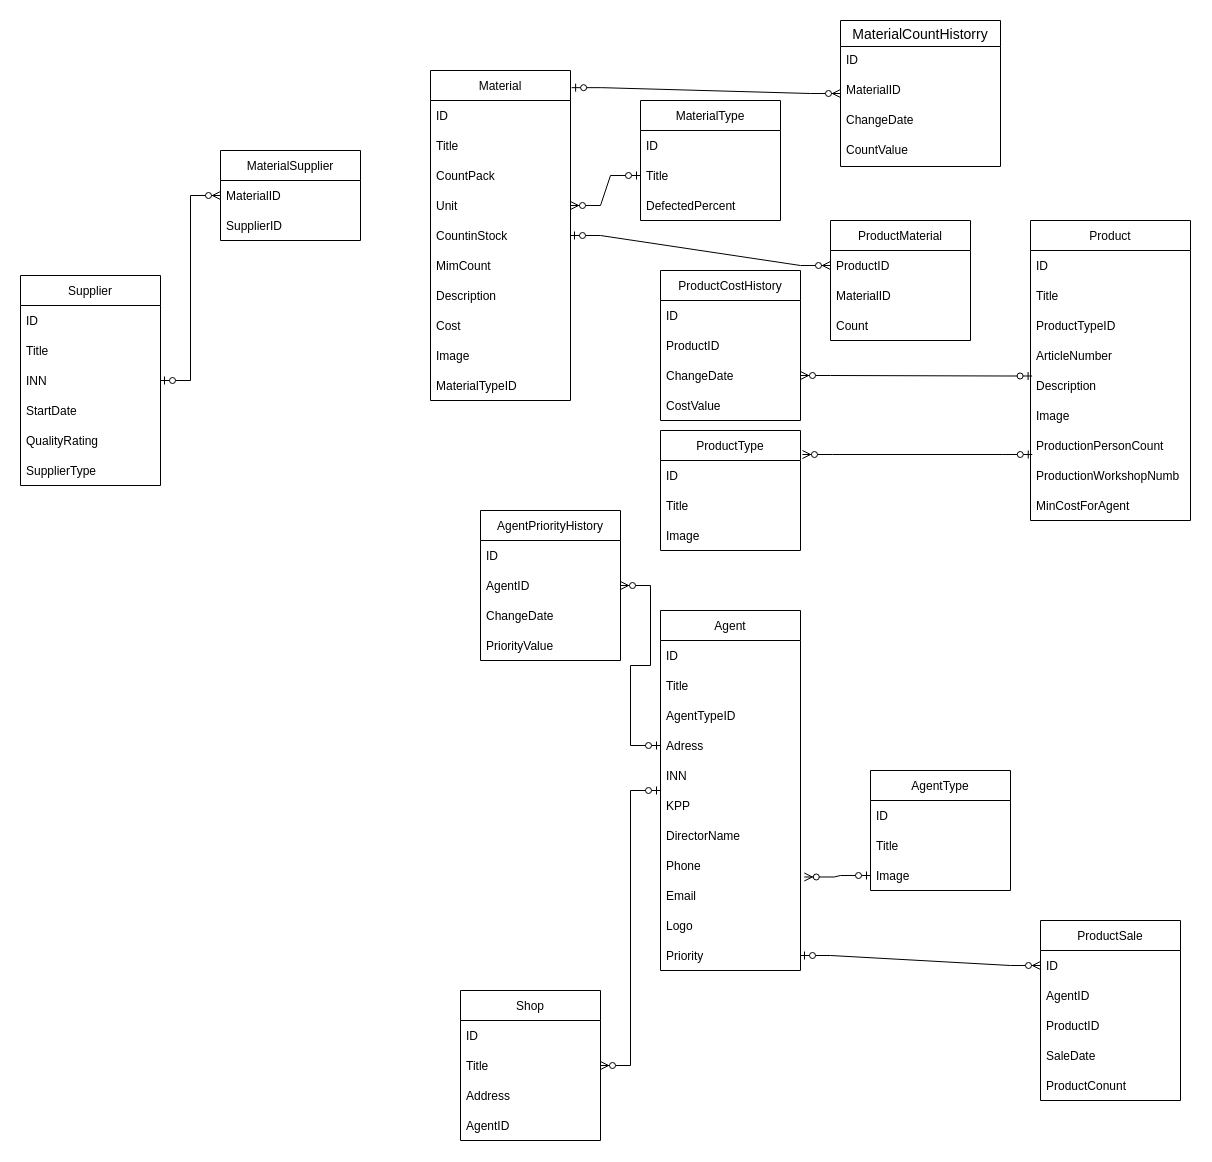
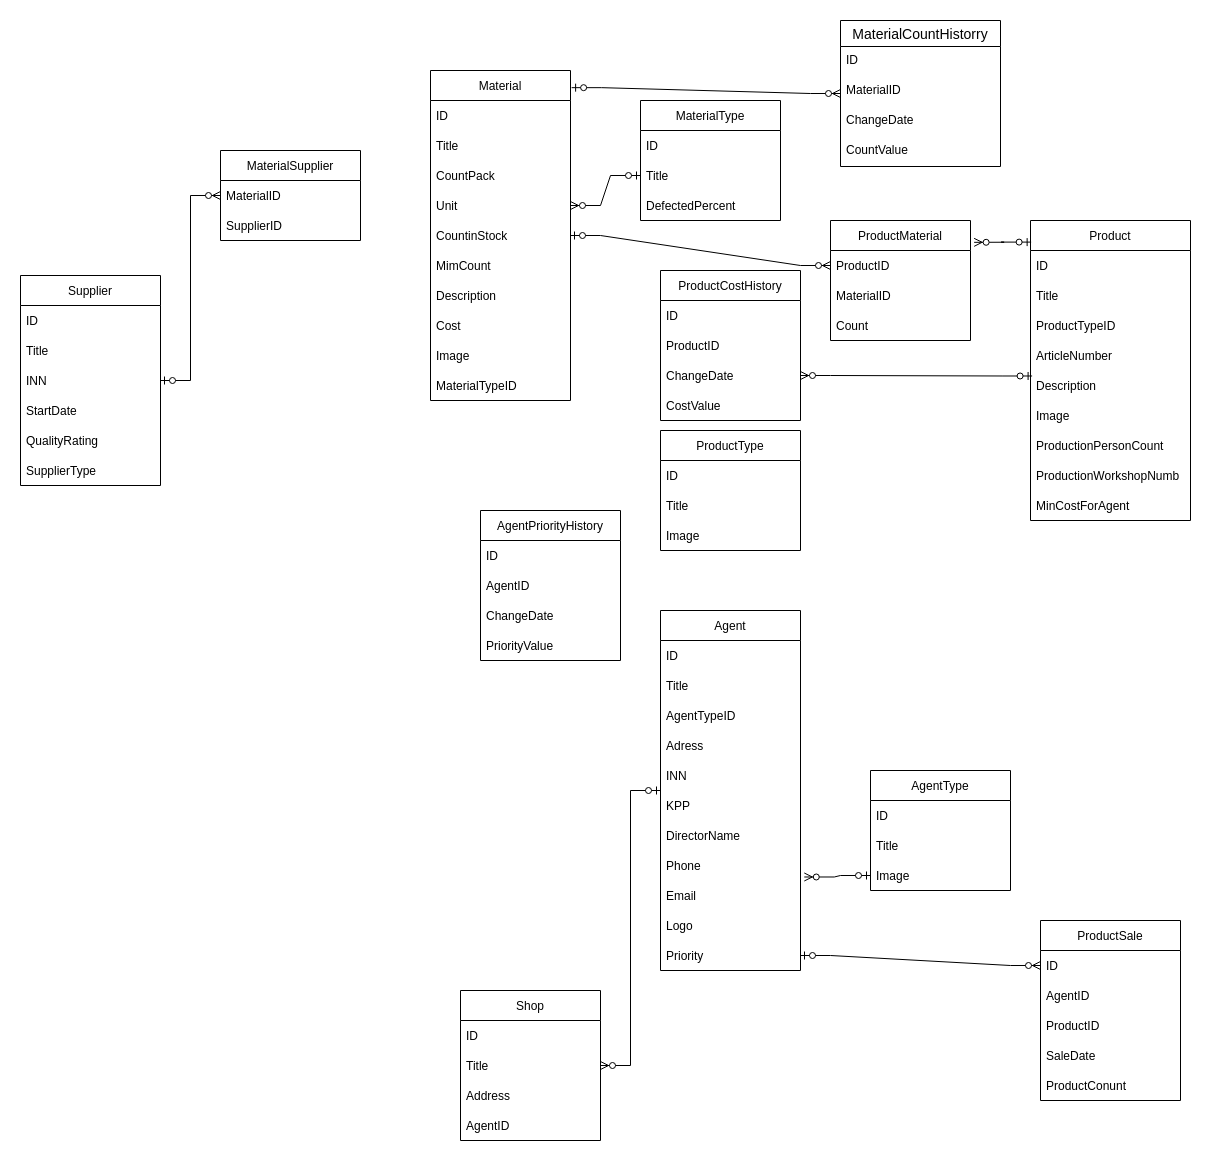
edge "ProductMaterial" -- "Product": added
edge "ProductionPersonCount" -- "ProductType": removed
edge "AgentPriorityHistory" -- "Adress": removed
